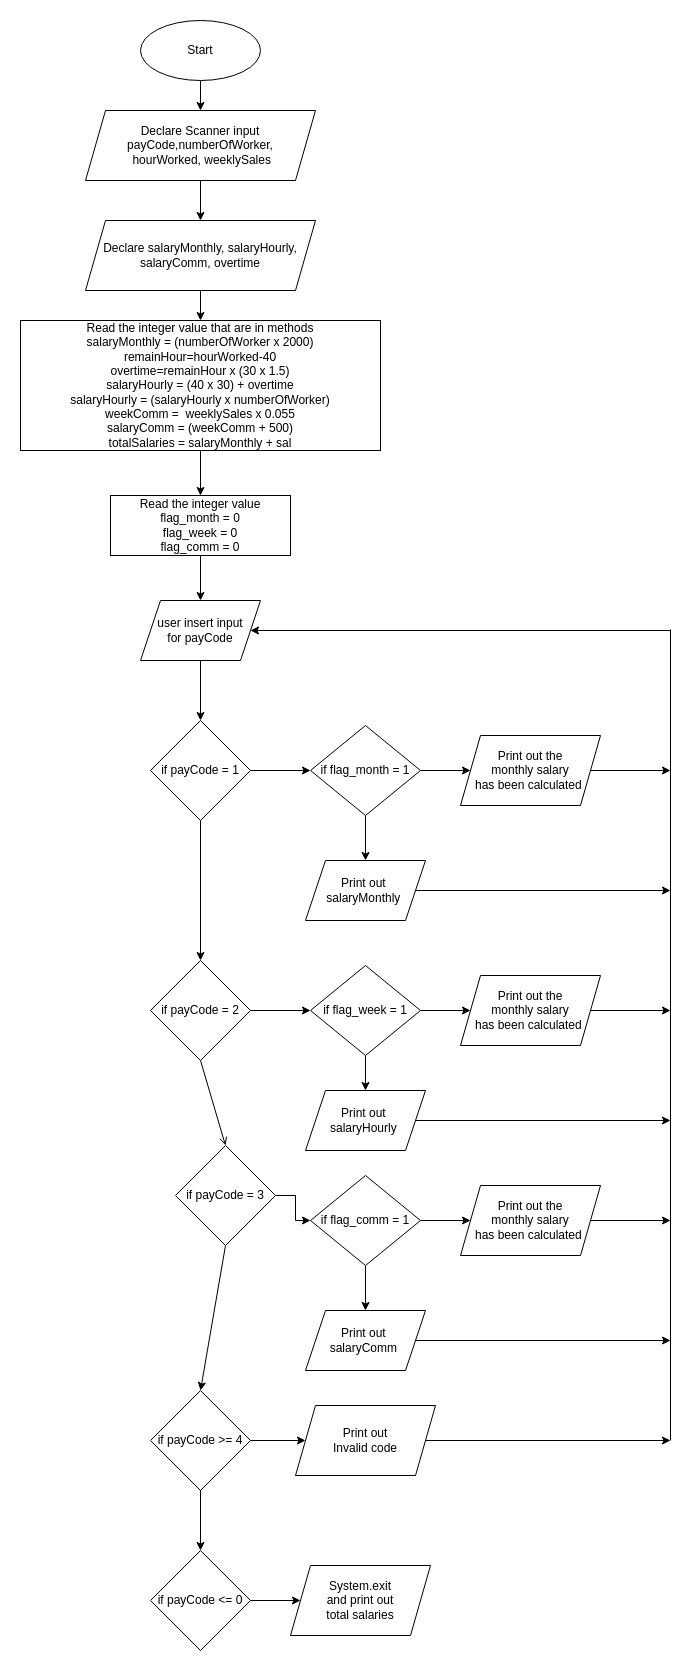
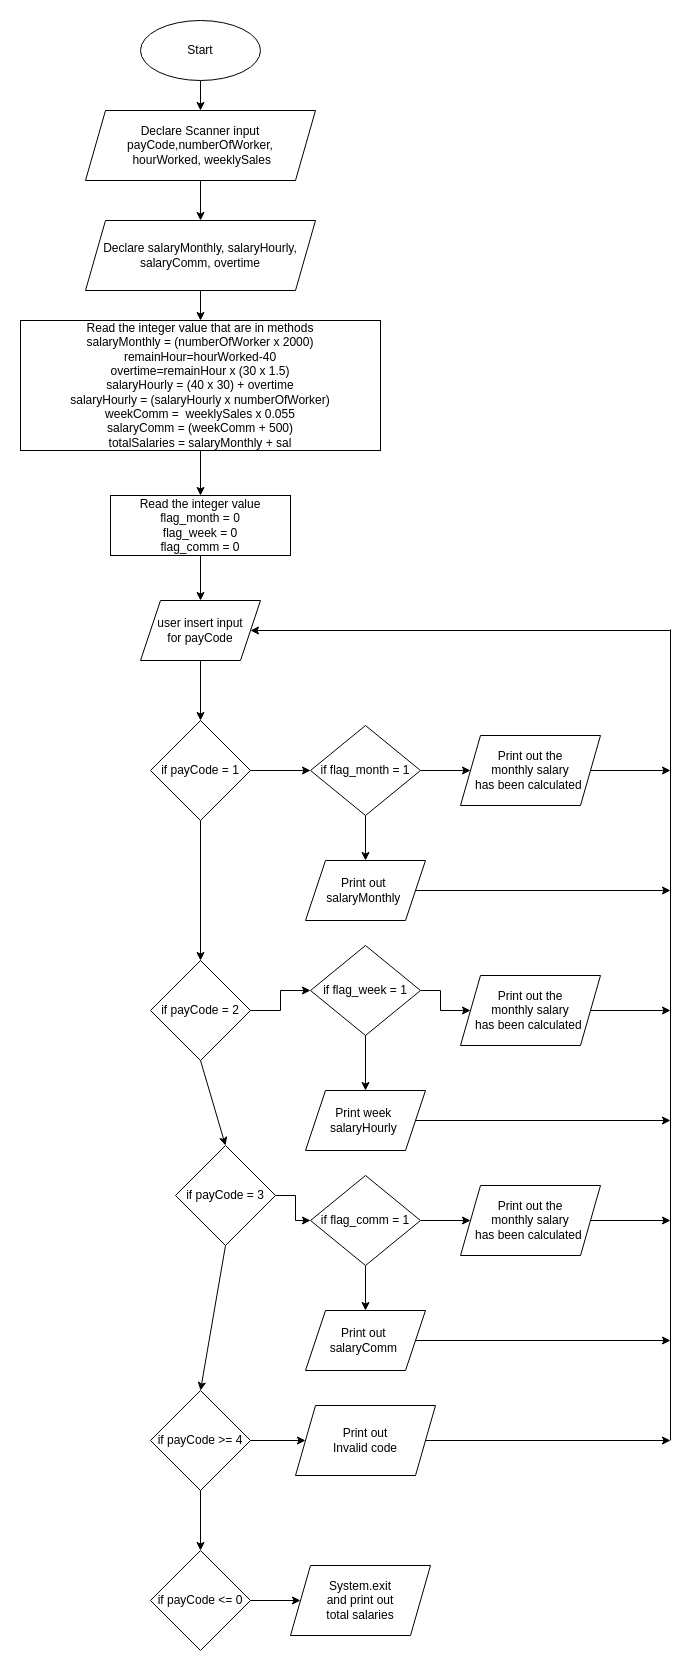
node "if flag_week = 1": moved (366, 1011) -> (366, 991)
node "Print out salaryHourly": label "Print out salaryHourly" -> "Print week salaryHourly"
edge "if payCode = 2" -> "if payCode = 3": arrowhead open -> classic
